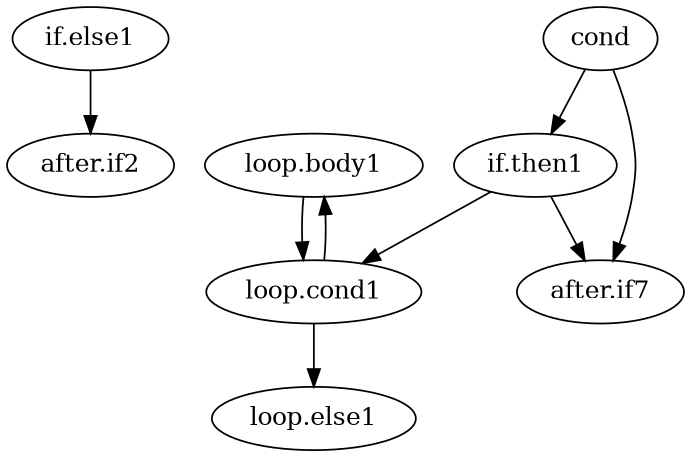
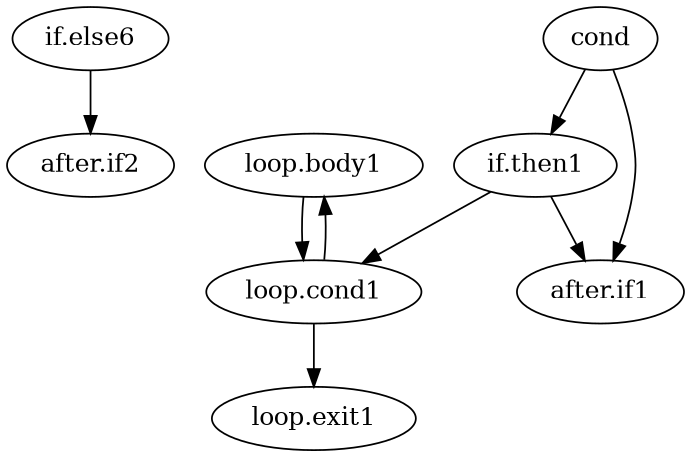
node "if.else1": label "if.else1" -> "if.else6"
node "after.if7": label "after.if7" -> "after.if1"
node "loop.else1": label "loop.else1" -> "loop.exit1"
